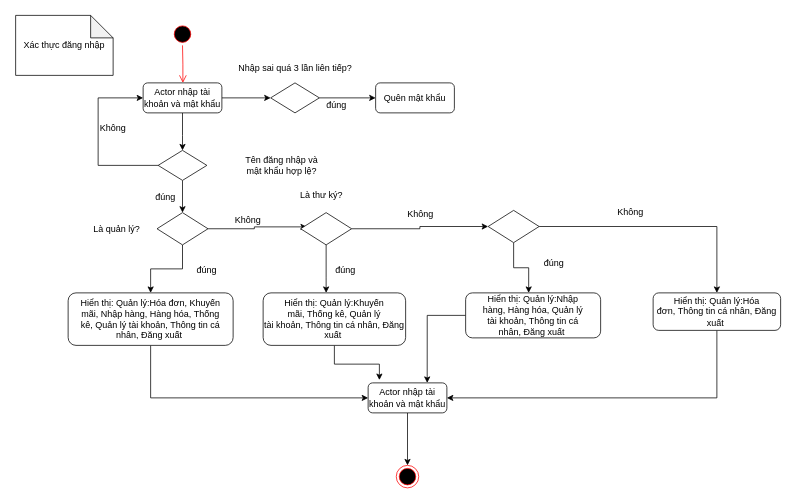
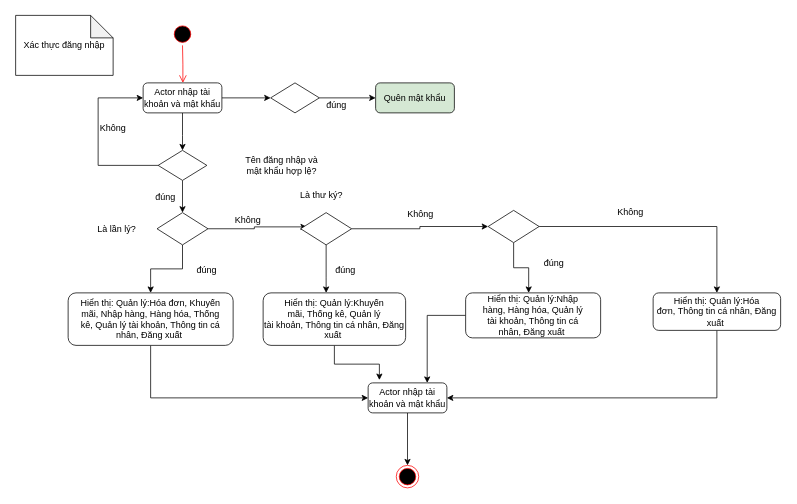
node "Nhập sai quá 3 lần liên tiếp?": removed
node "Quên mật khẩu": fillcolor #ffffff -> #d5e8d4
node "Là quản lý?": label "Là quản lý?" -> "Là lần lý?"
